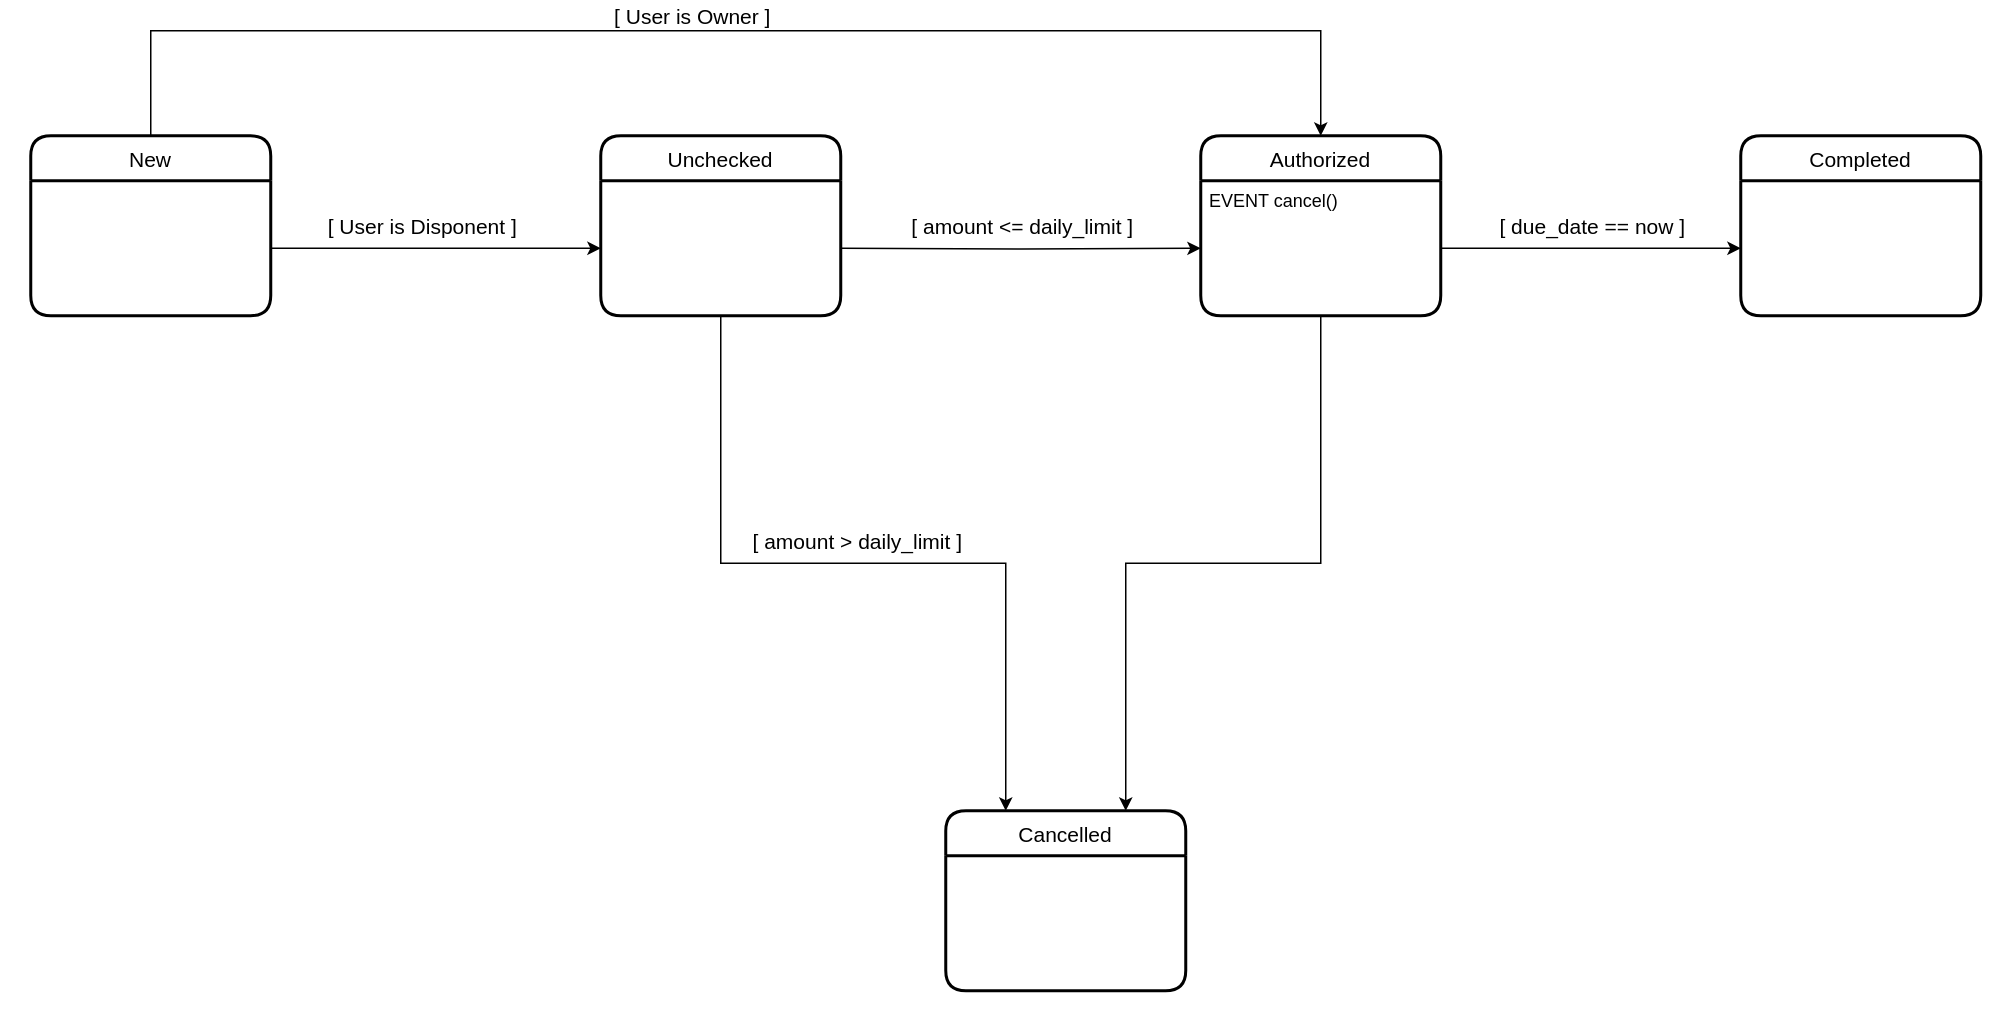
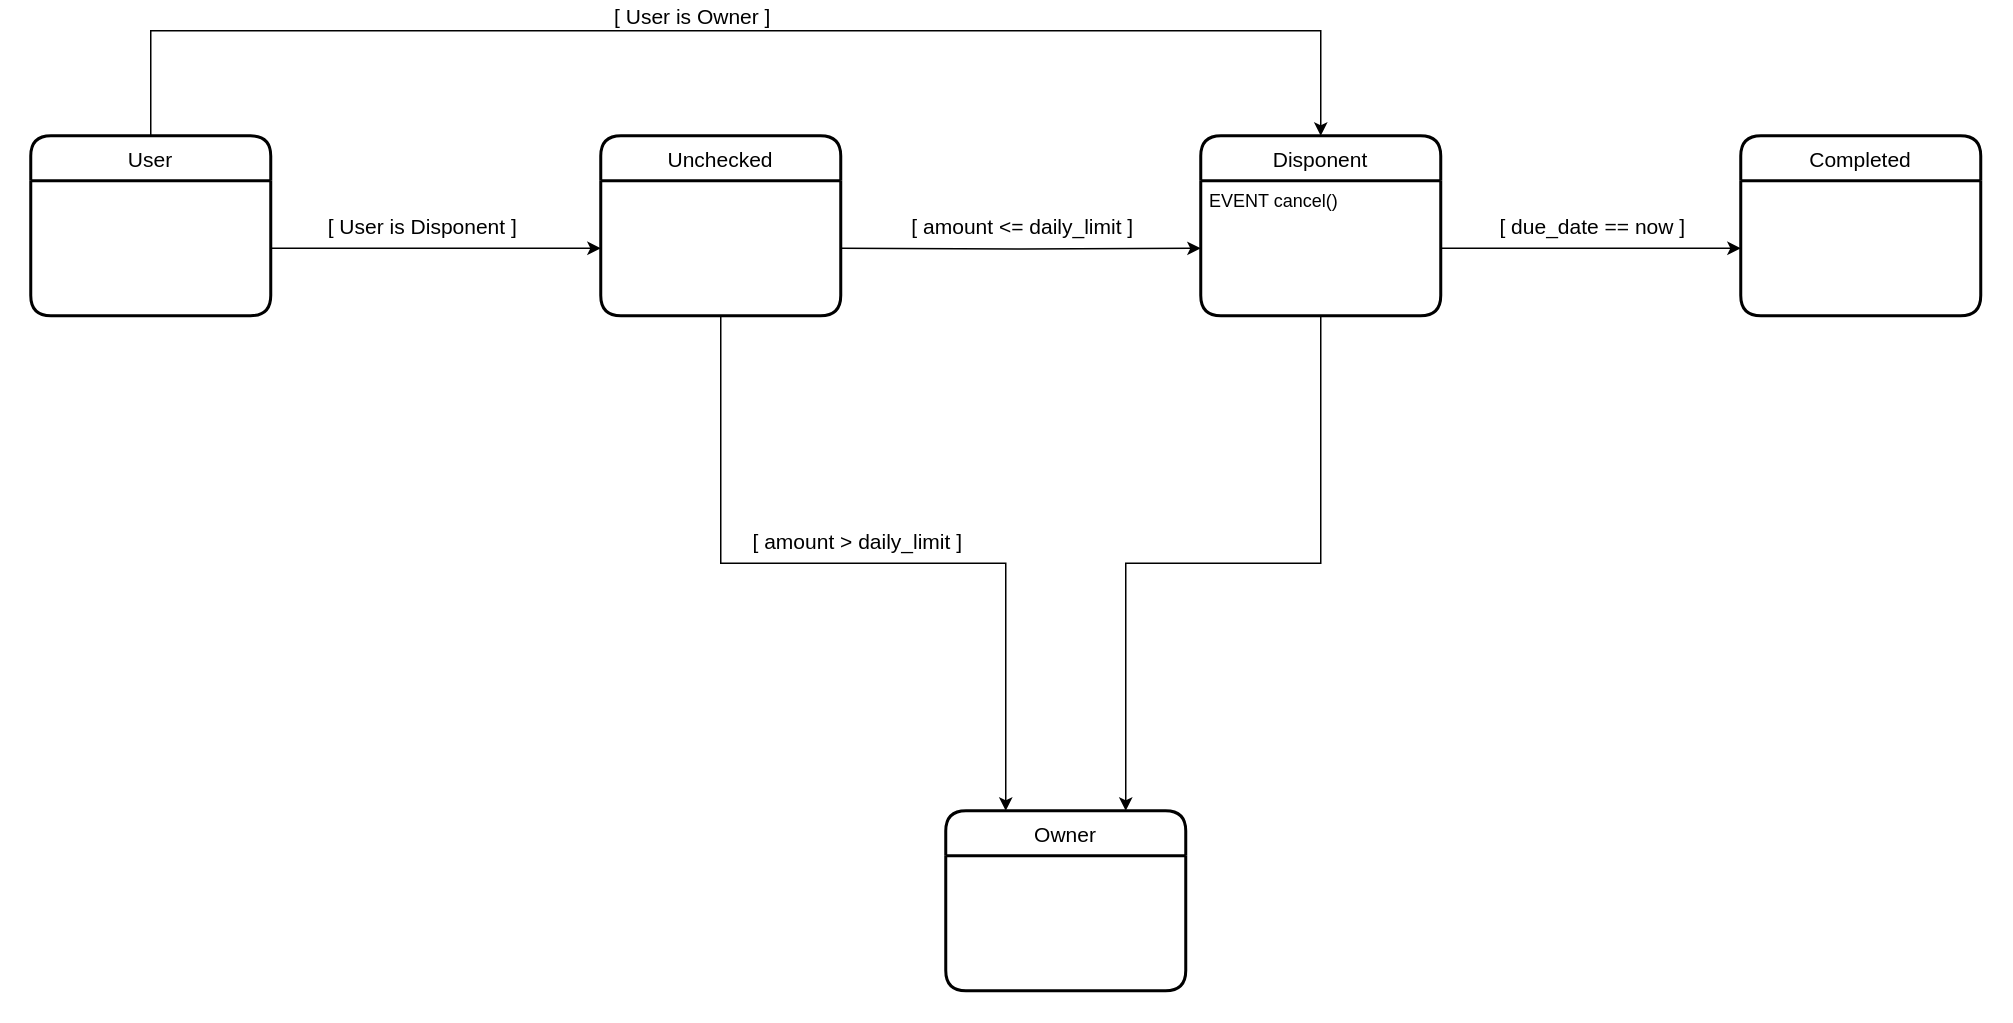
node "New": label "New" -> "User"
node "Authorized": label "Authorized" -> "Disponent"
node "Cancelled": label "Cancelled" -> "Owner"
